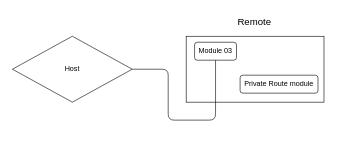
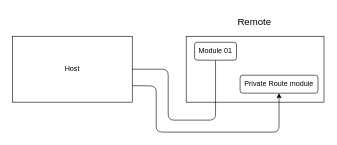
node "Module 03": label "Module 03" -> "Module 01"
node "Host": shape diamond -> rectangle
edge "Host" -> "Private Route module": added
